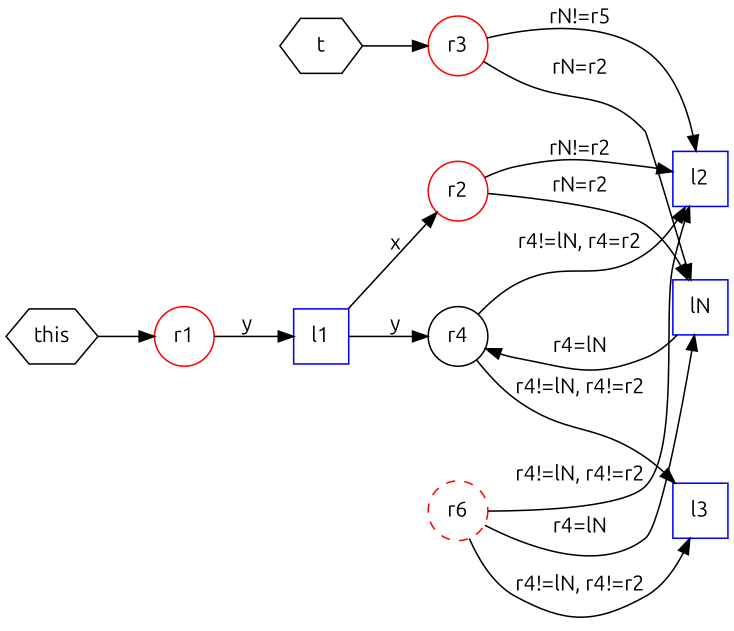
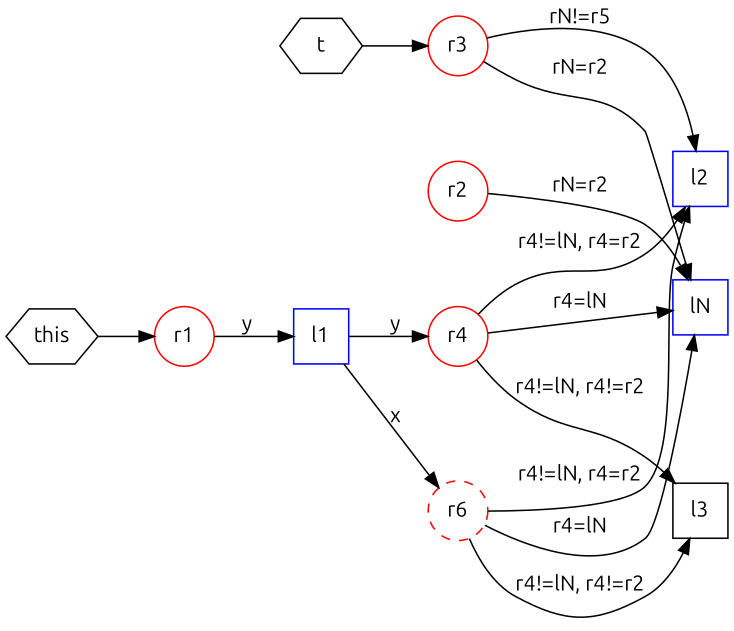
edge "r2" -> "l2": removed, label "rN!=r2"
edge "l1" -> "r2": now "l1" -> "r6"
node "r4": color black -> red
edge "lN" -> "r4": reversed
edge "r6" -> "l2": label "r4!=lN, r4!=r2" -> "r4!=lN, r4=r2"
node "l3": color blue -> black
